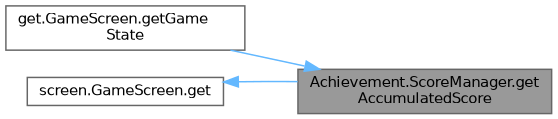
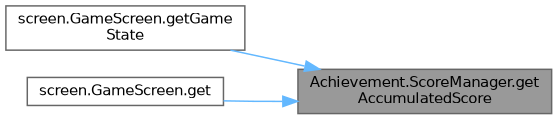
node "get.GameScreen.getGame State": label "get.GameScreen.getGame State" -> "screen.GameScreen.getGame State"
edge "Achievement.ScoreManager.get AccumulatedScore" -> "screen.GameScreen.get": reversed
